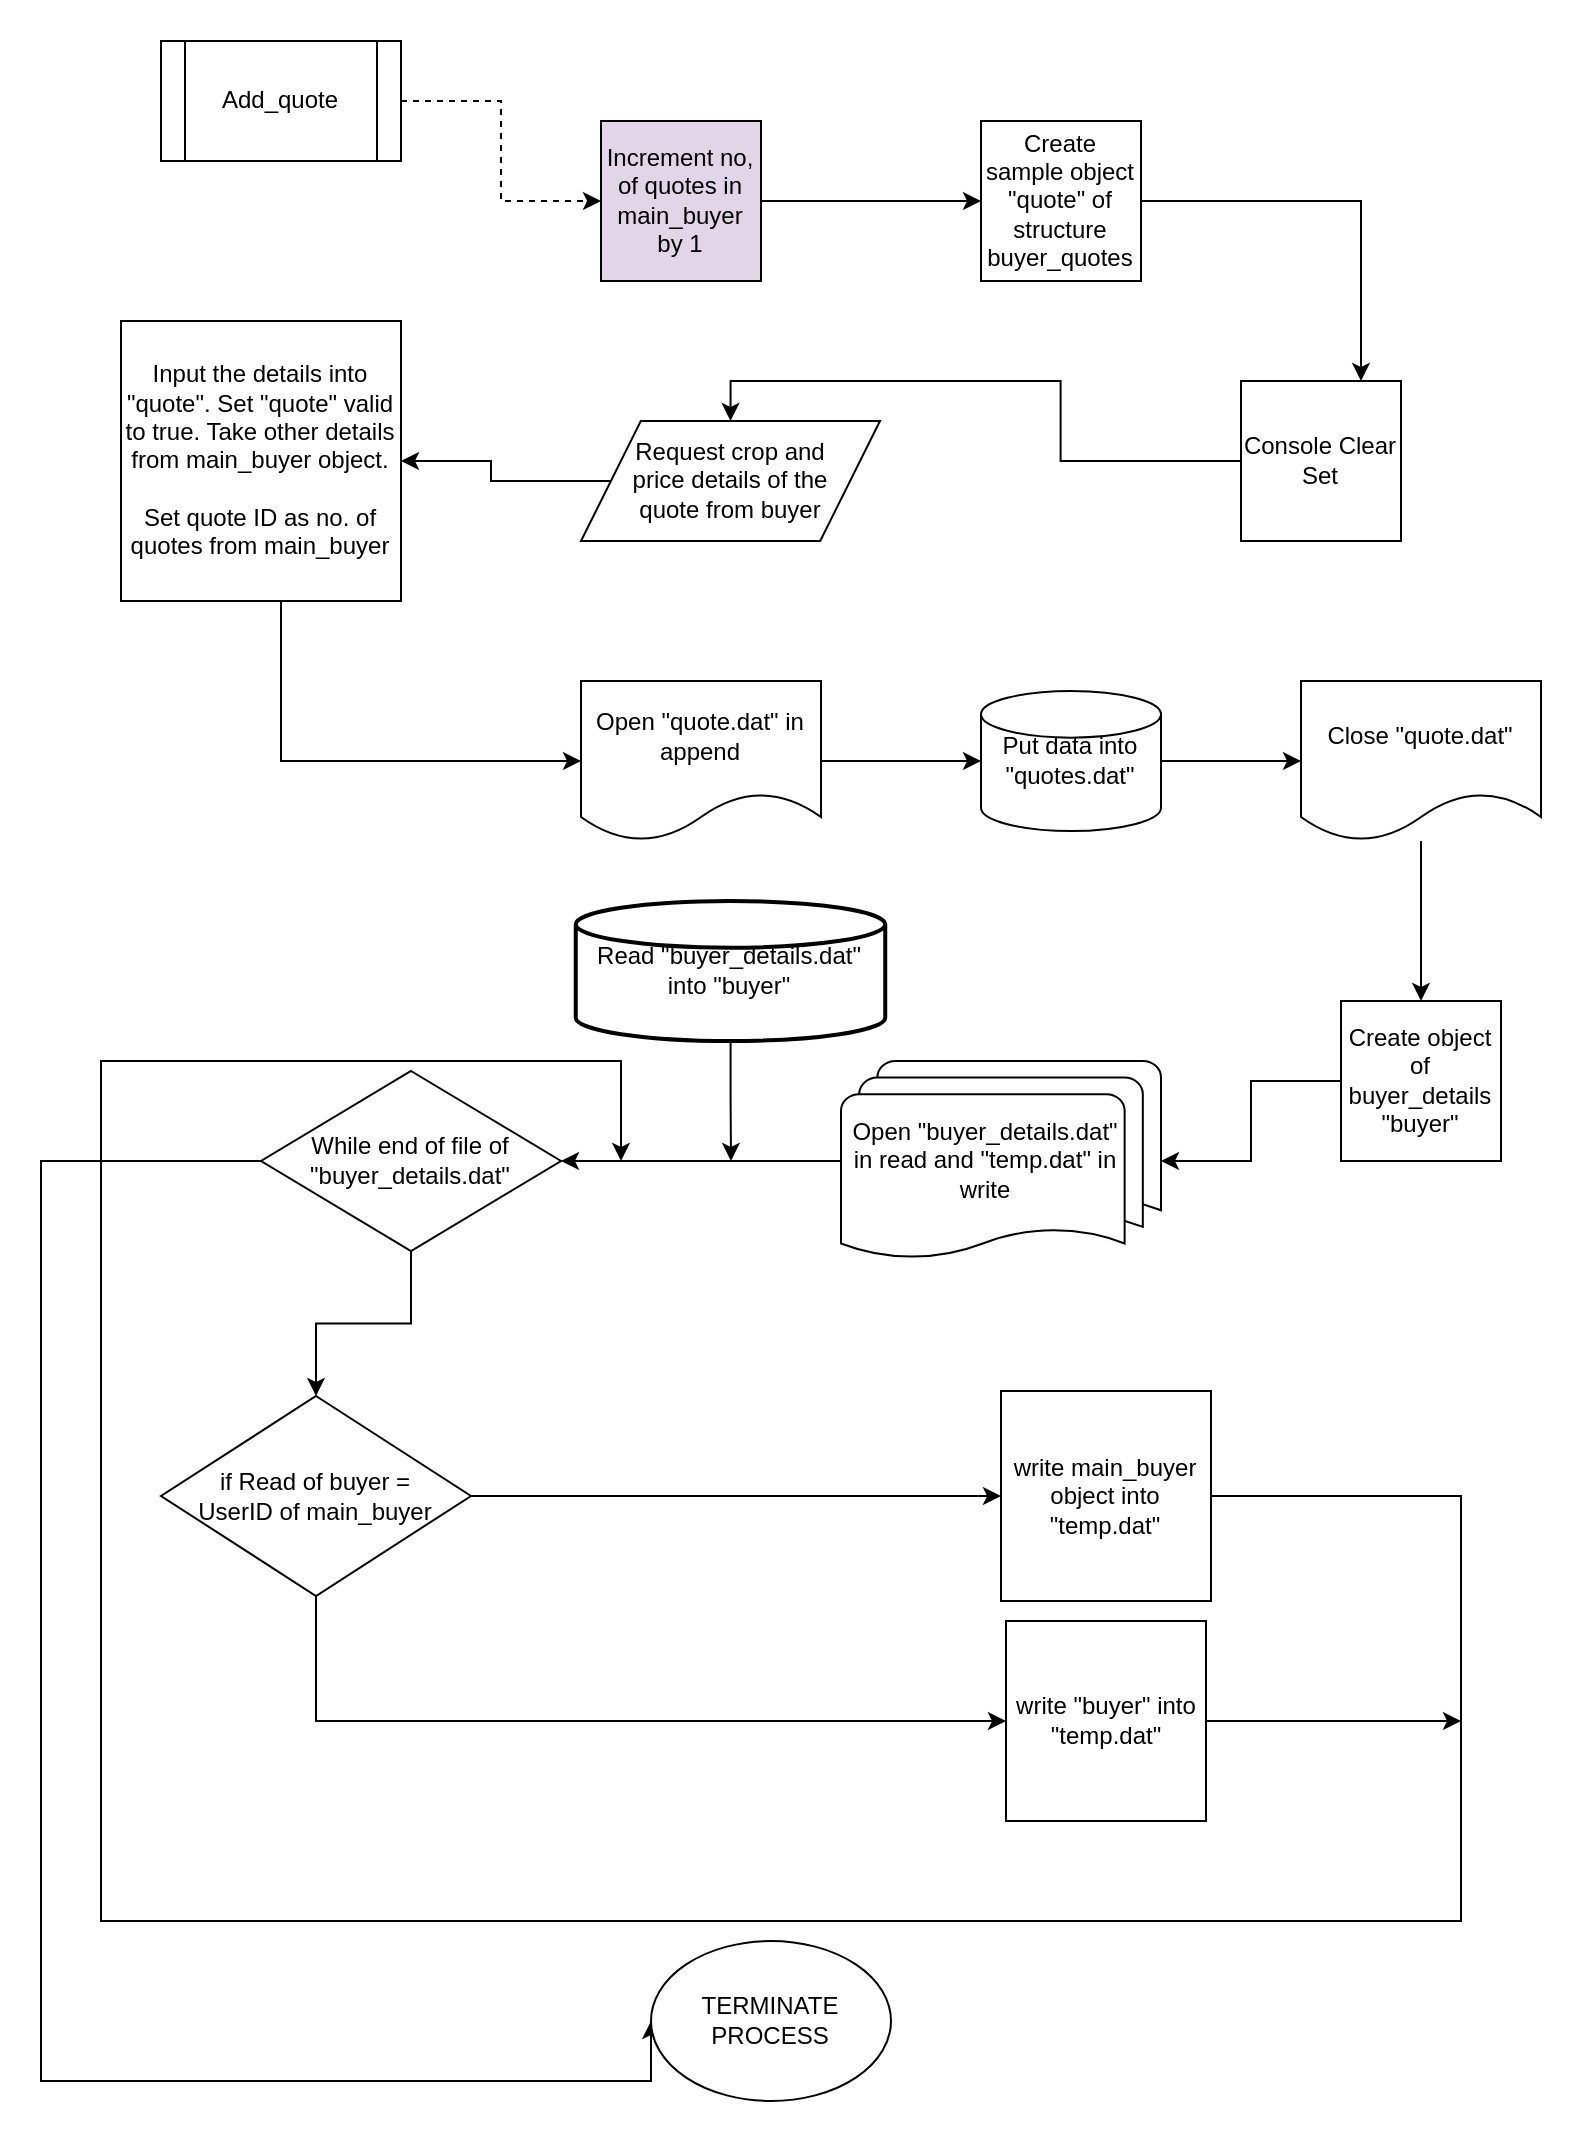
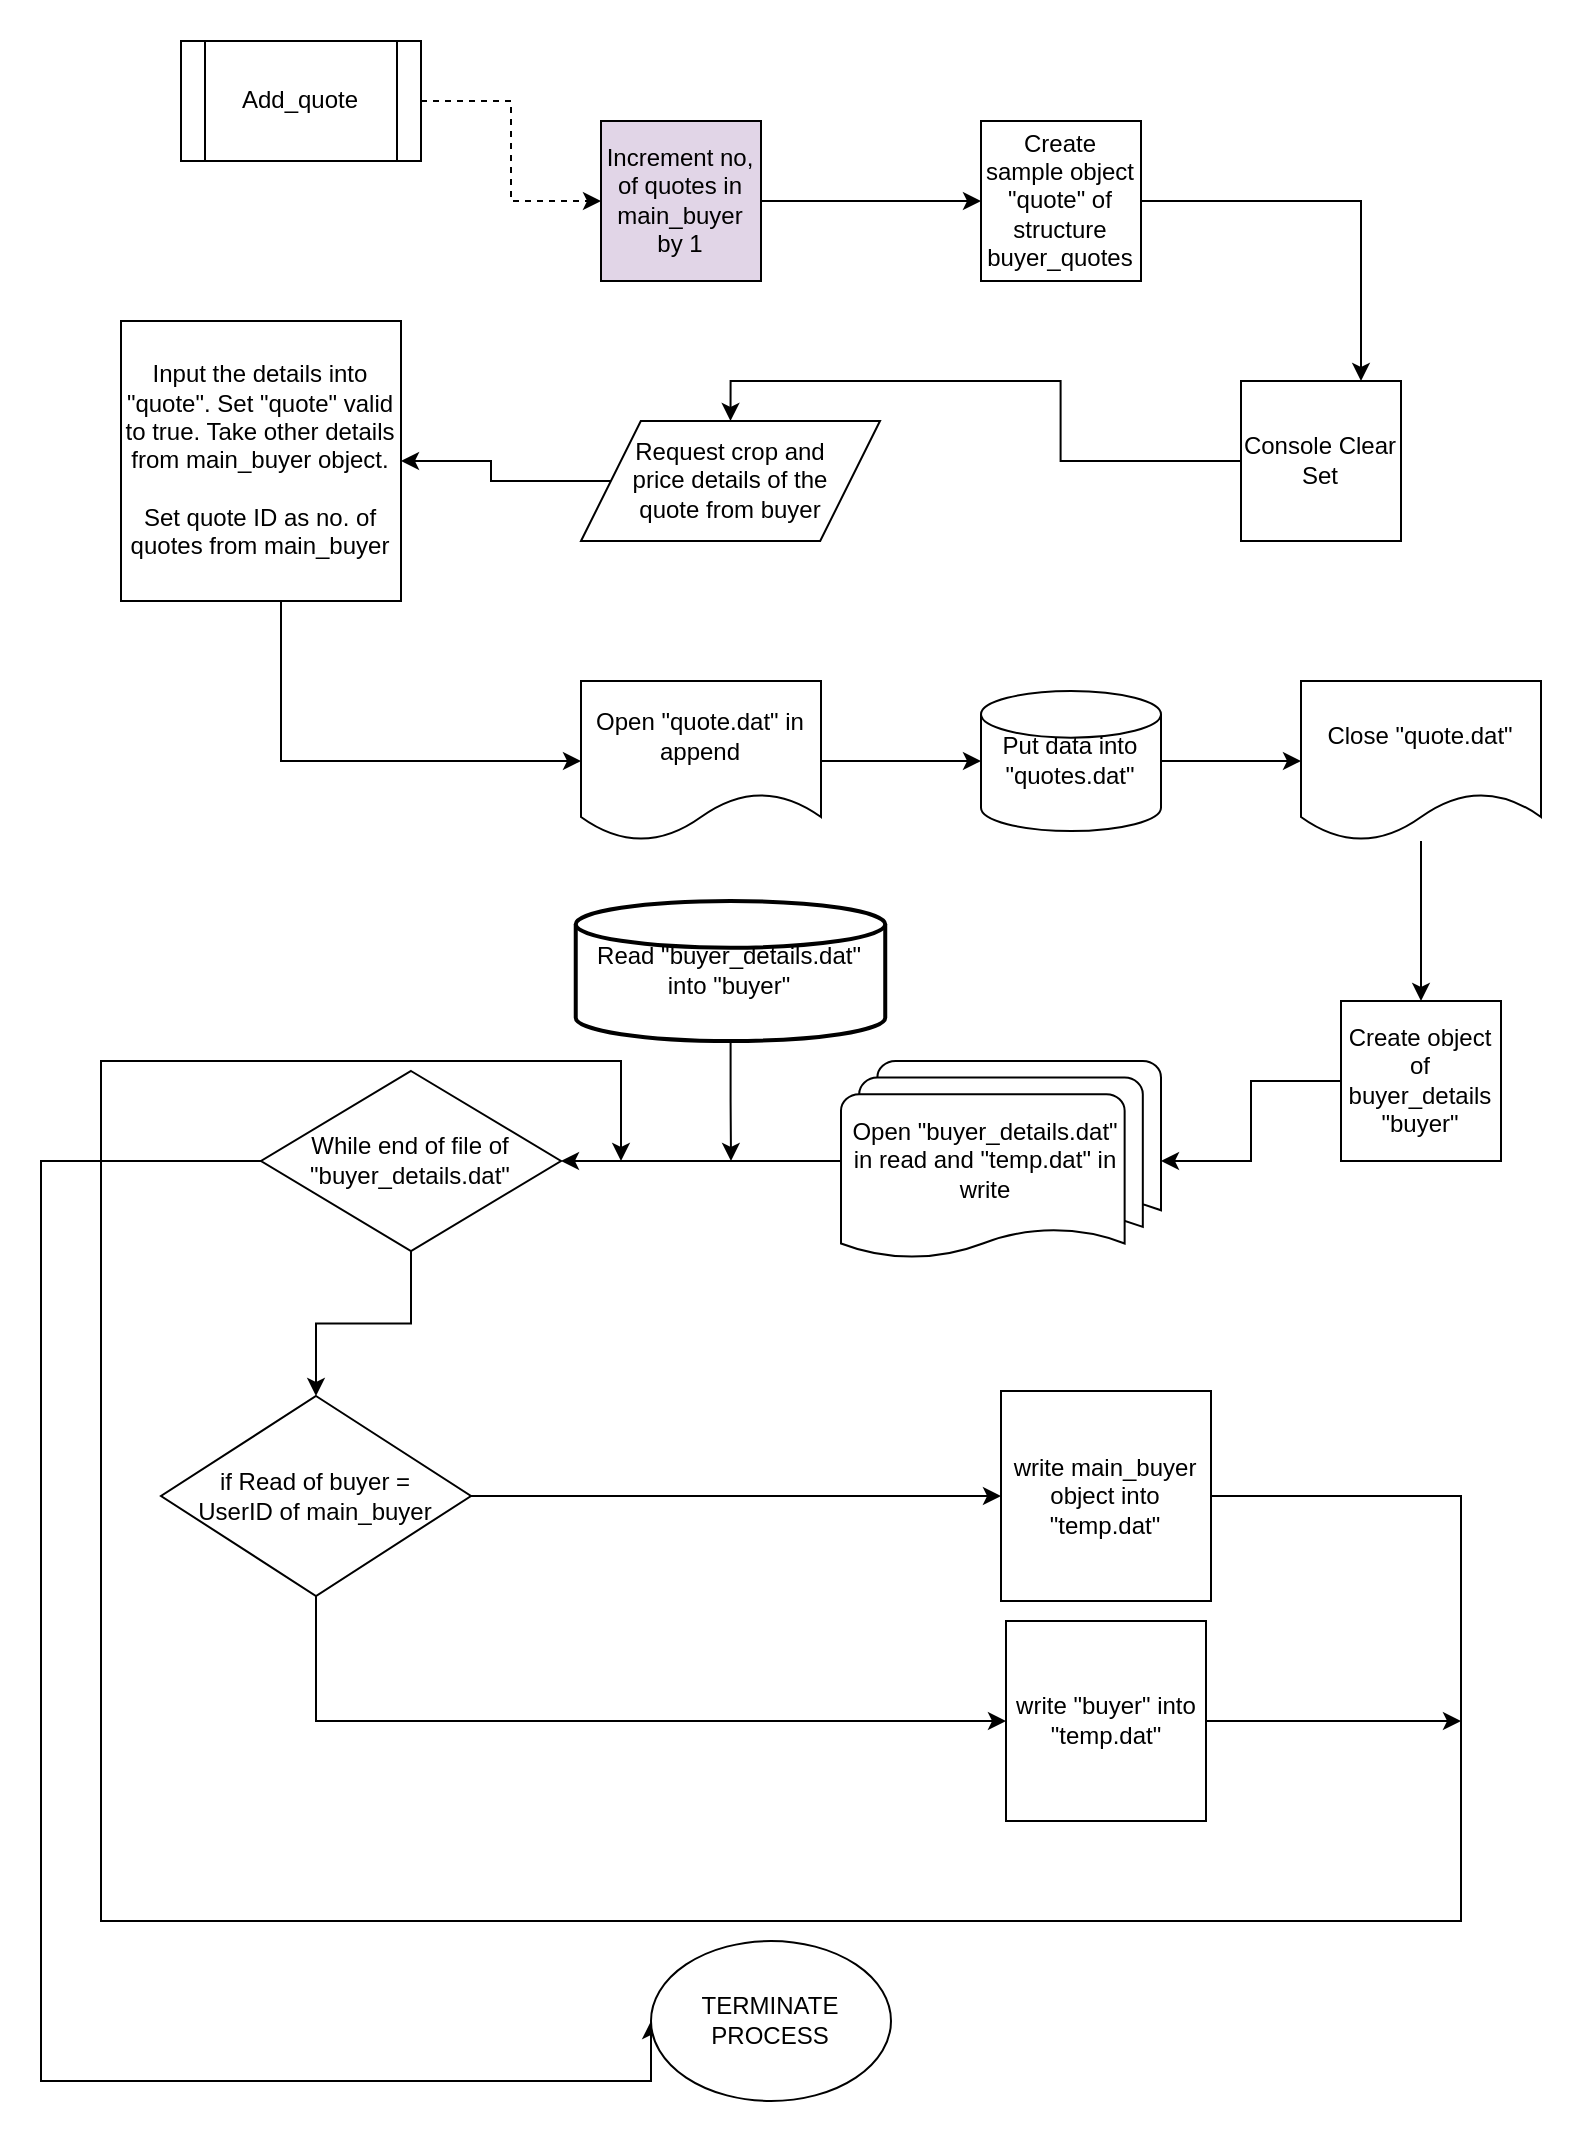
node "Add_quote": moved (281, 101) -> (301, 101)
